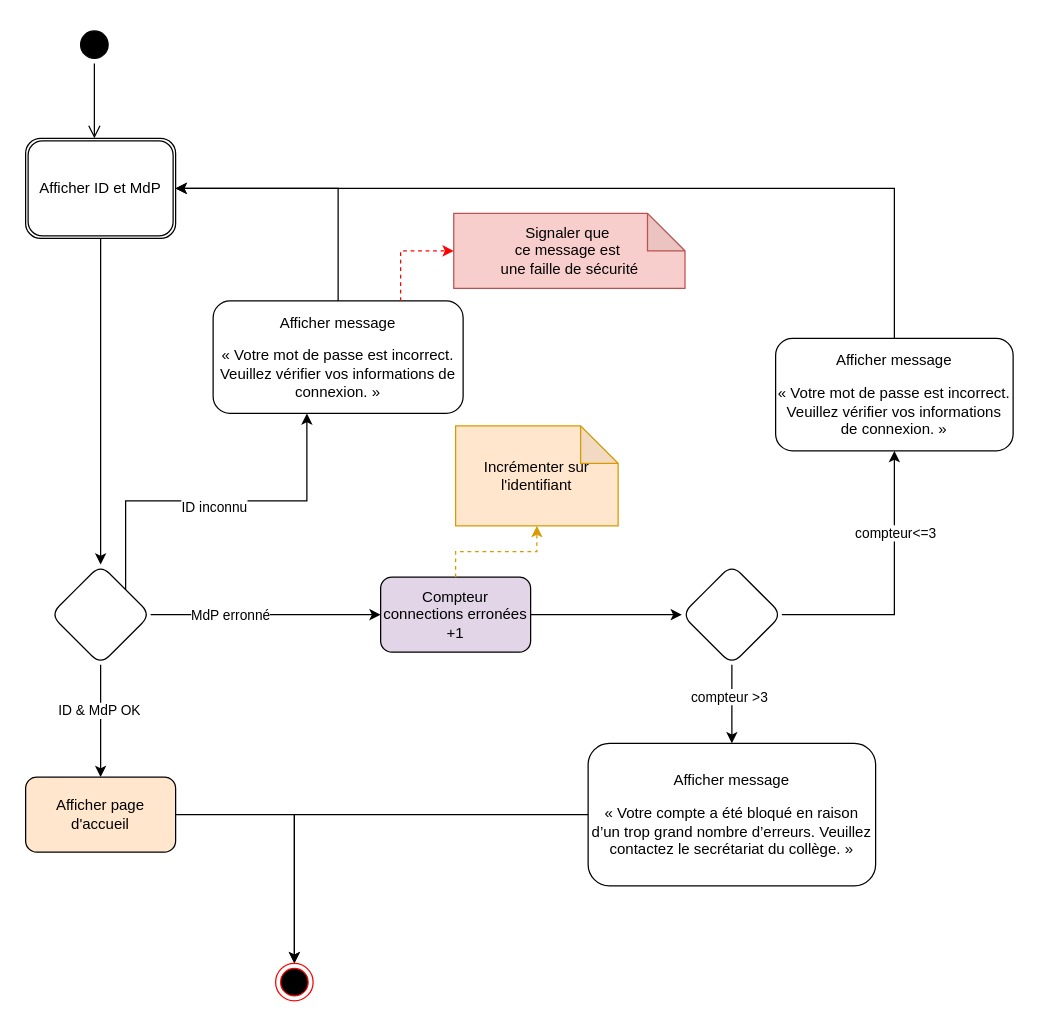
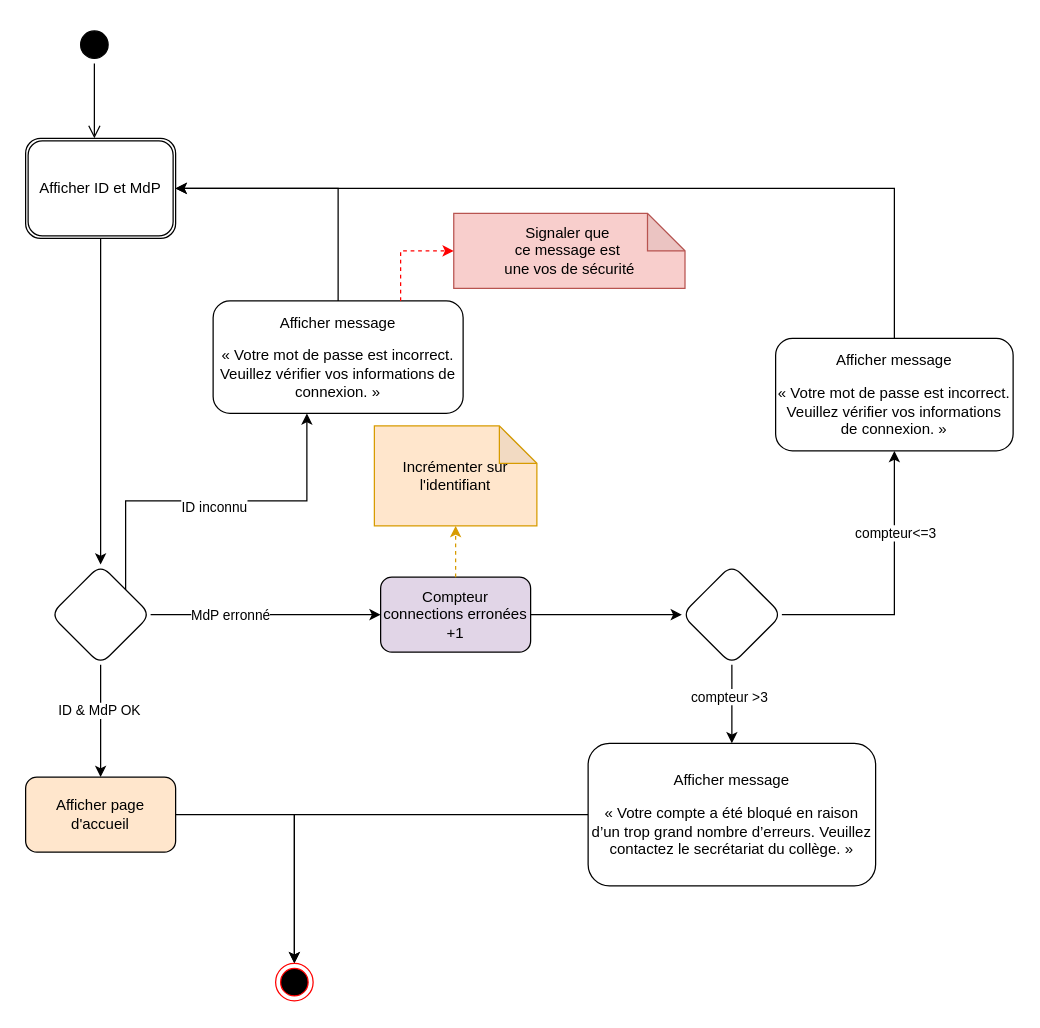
node "Signaler que ce message est une faille de sécurité": label "Signaler que ce message est une faille de sécurité" -> "Signaler que ce message est une vos de sécurité"
node "Incrémenter sur l'identifiant": moved (537, 476) -> (456, 476)
